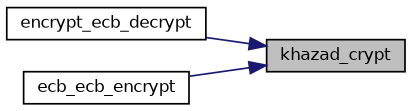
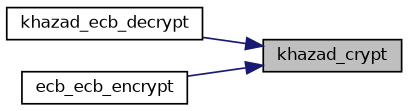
node "encrypt_ecb_decrypt": label "encrypt_ecb_decrypt" -> "khazad_ecb_decrypt"
